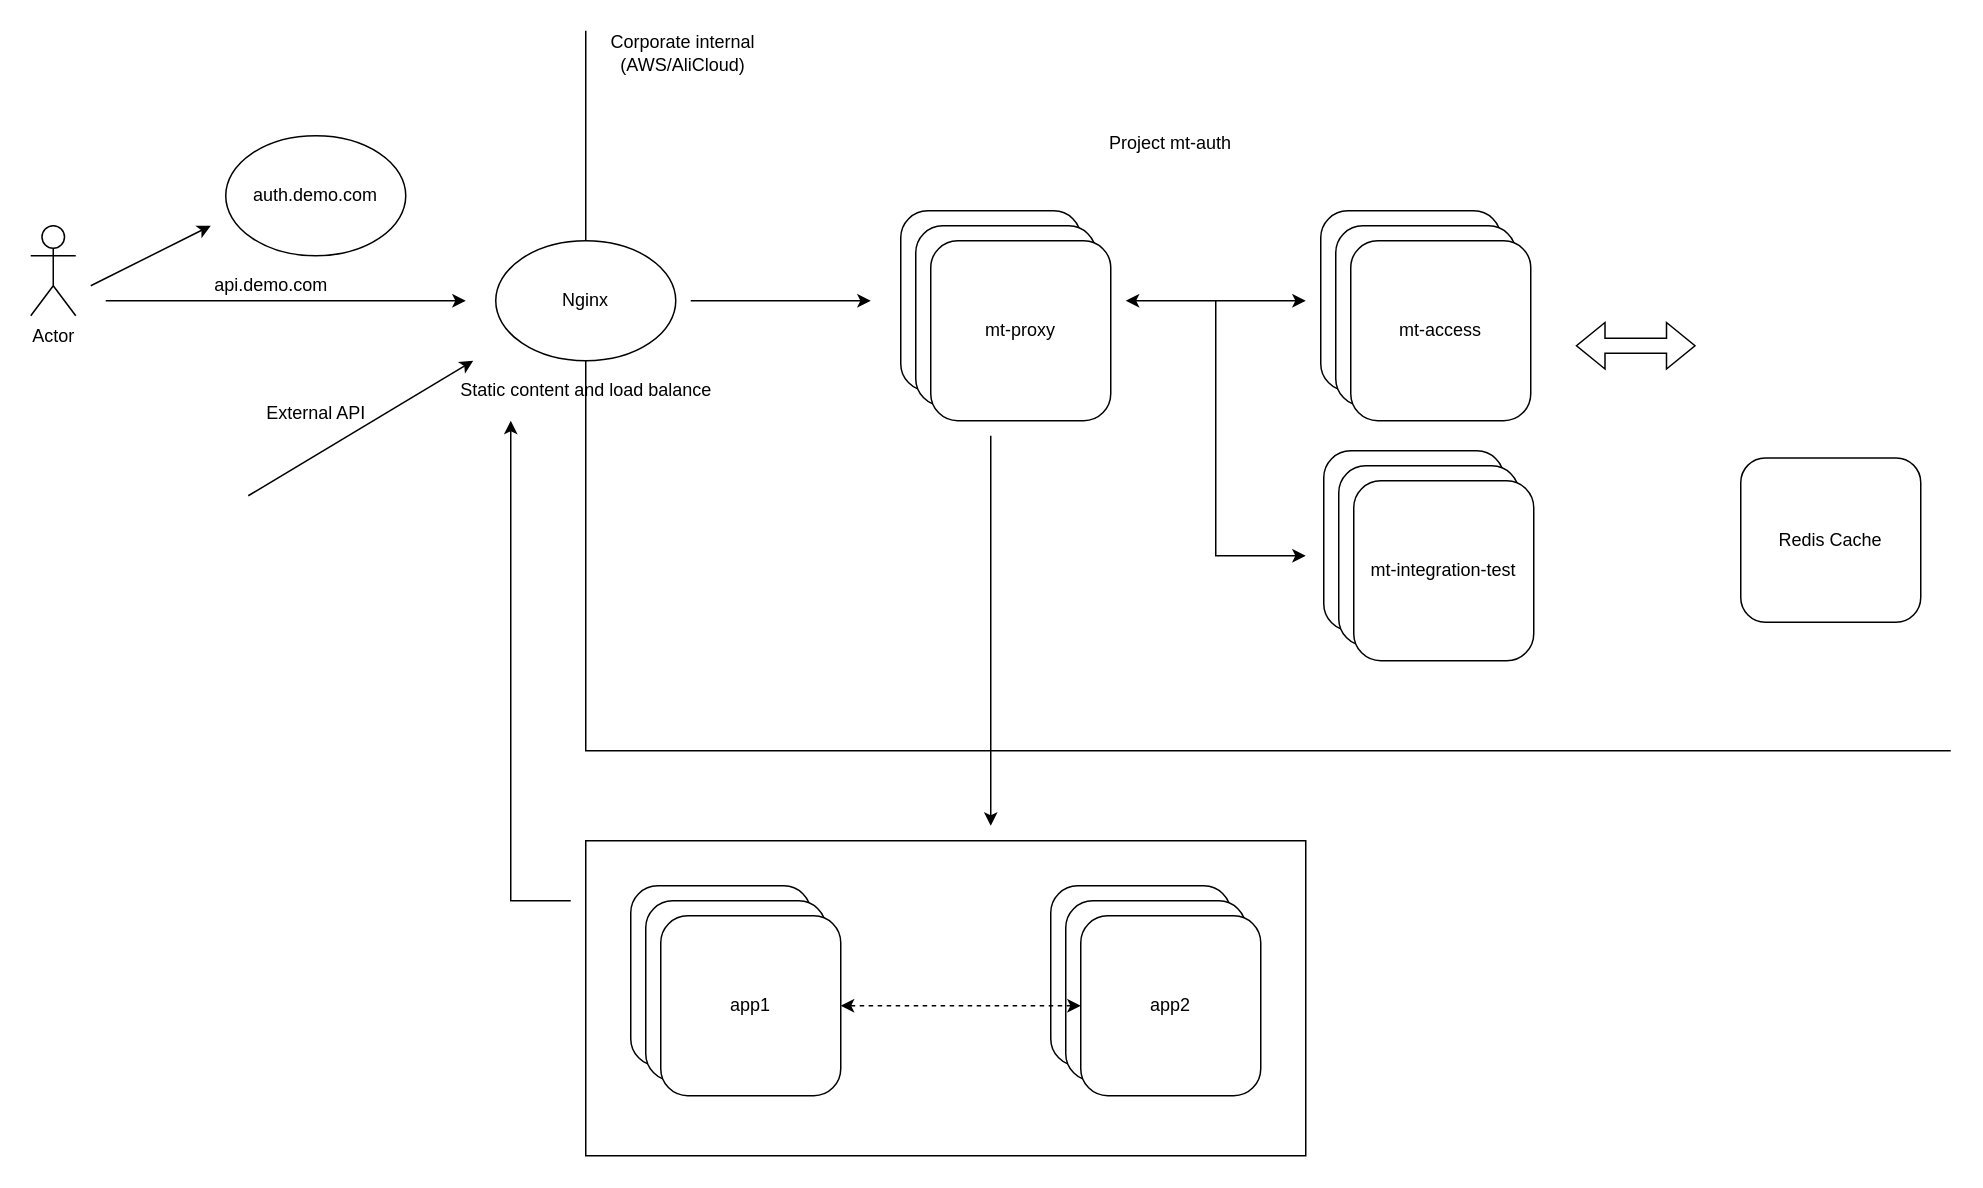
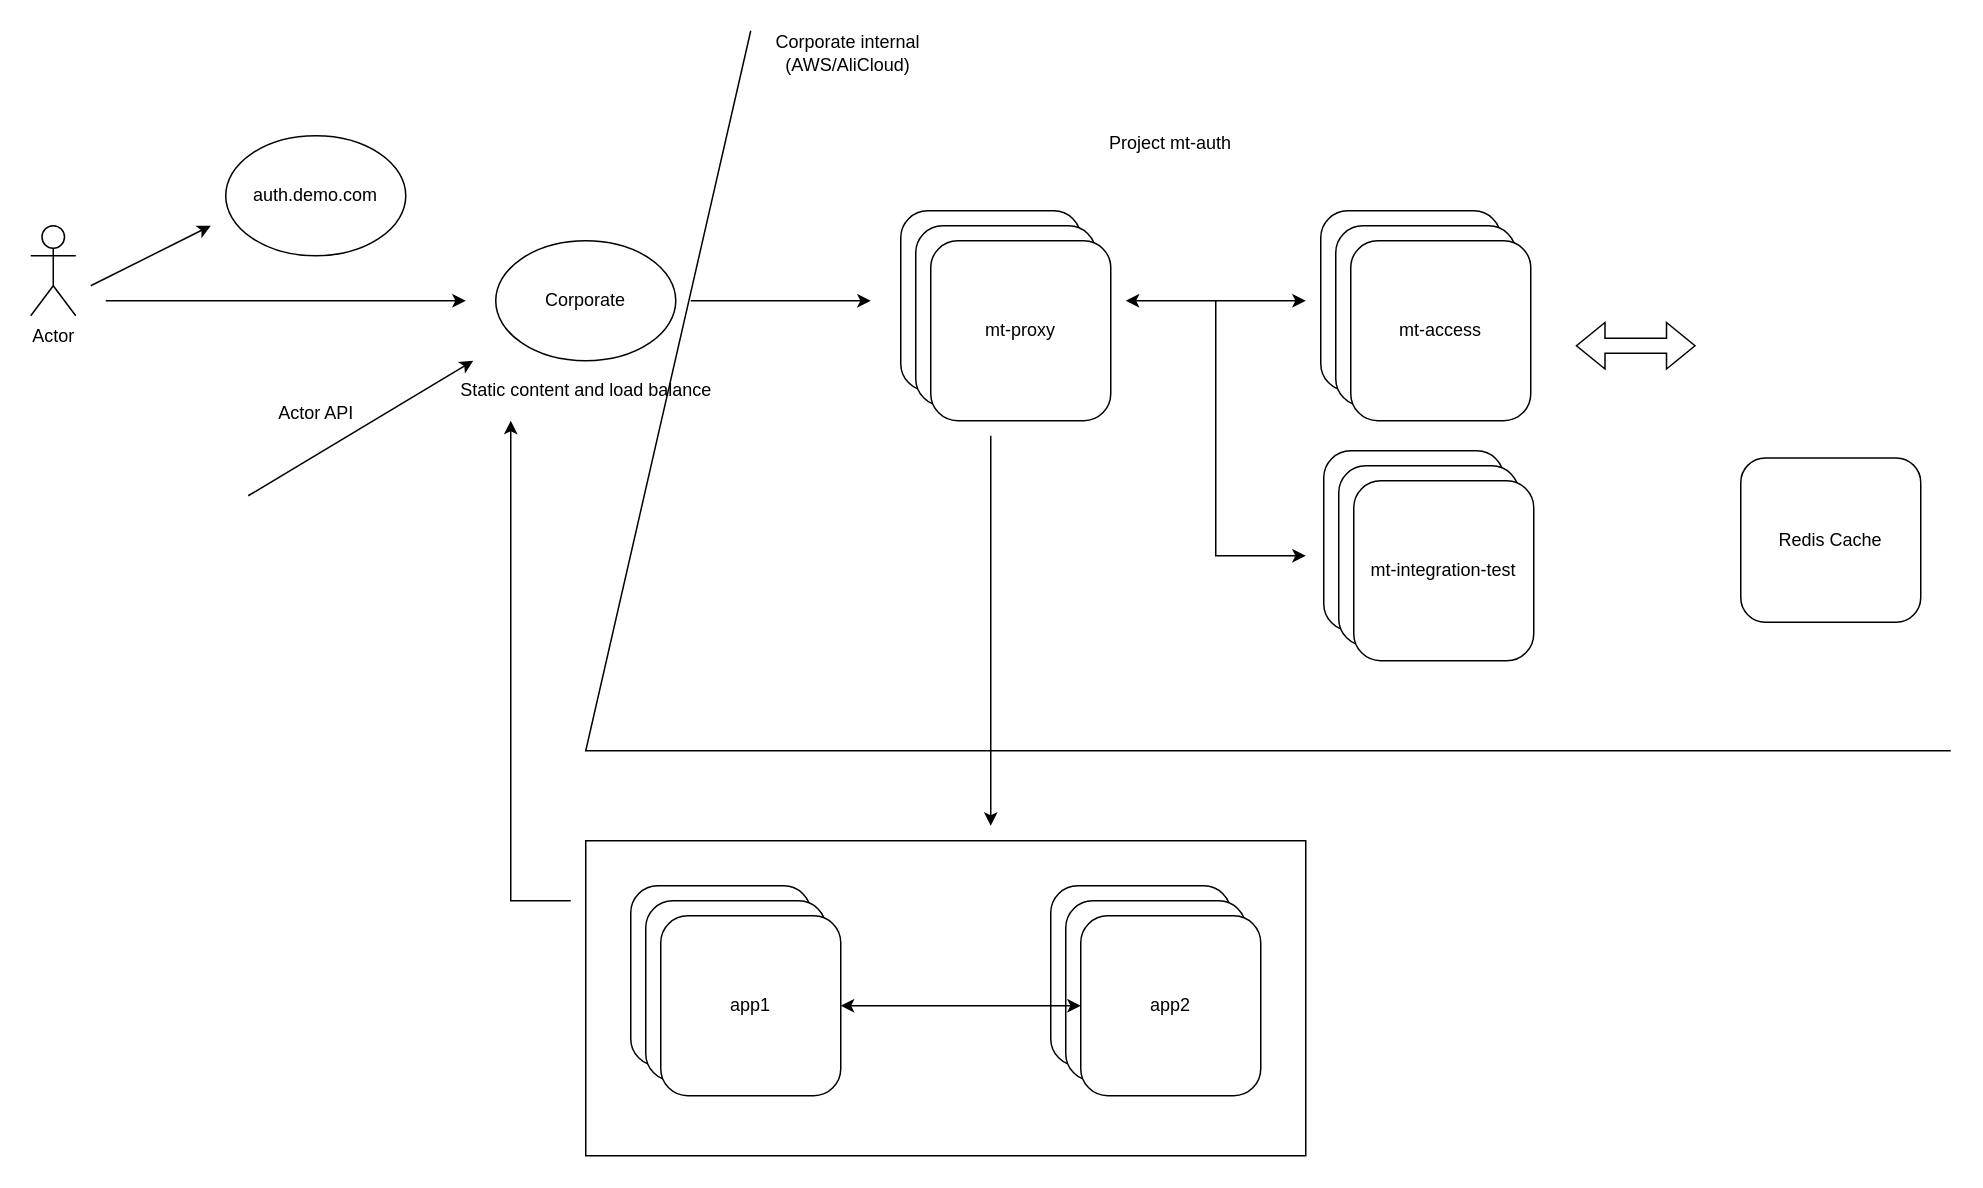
node "Corporate internal (AWS/AliCloud)": moved (683, 53) -> (848, 53)
node "api.demo.com": removed
node "Nginx": label "Nginx" -> "Corporate"
node "External API": label "External API" -> "Actor API"
edge "app1" -- "app2": style dashed -> solid
